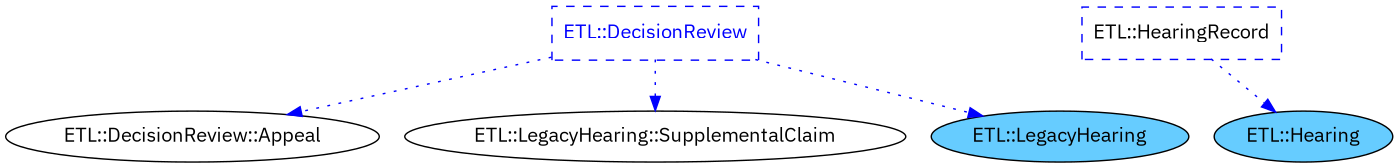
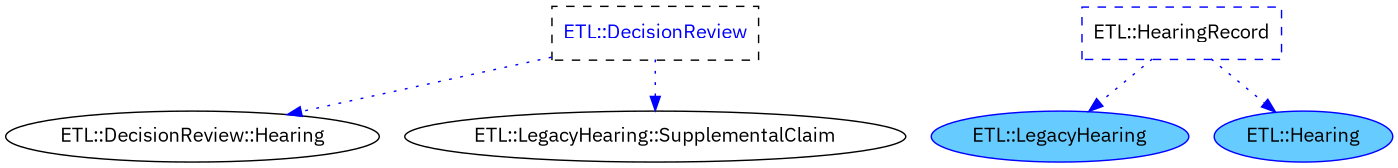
node "ETL::DecisionReview": color blue -> black
edge "ETL::DecisionReview" -> "ETL::LegacyHearing": now "ETL::HearingRecord" -> "ETL::LegacyHearing"
node "ETL::DecisionReview::Appeal": label "ETL::DecisionReview::Appeal" -> "ETL::DecisionReview::Hearing"
node "ETL::LegacyHearing": color black -> blue
node "ETL::Hearing": color black -> blue
